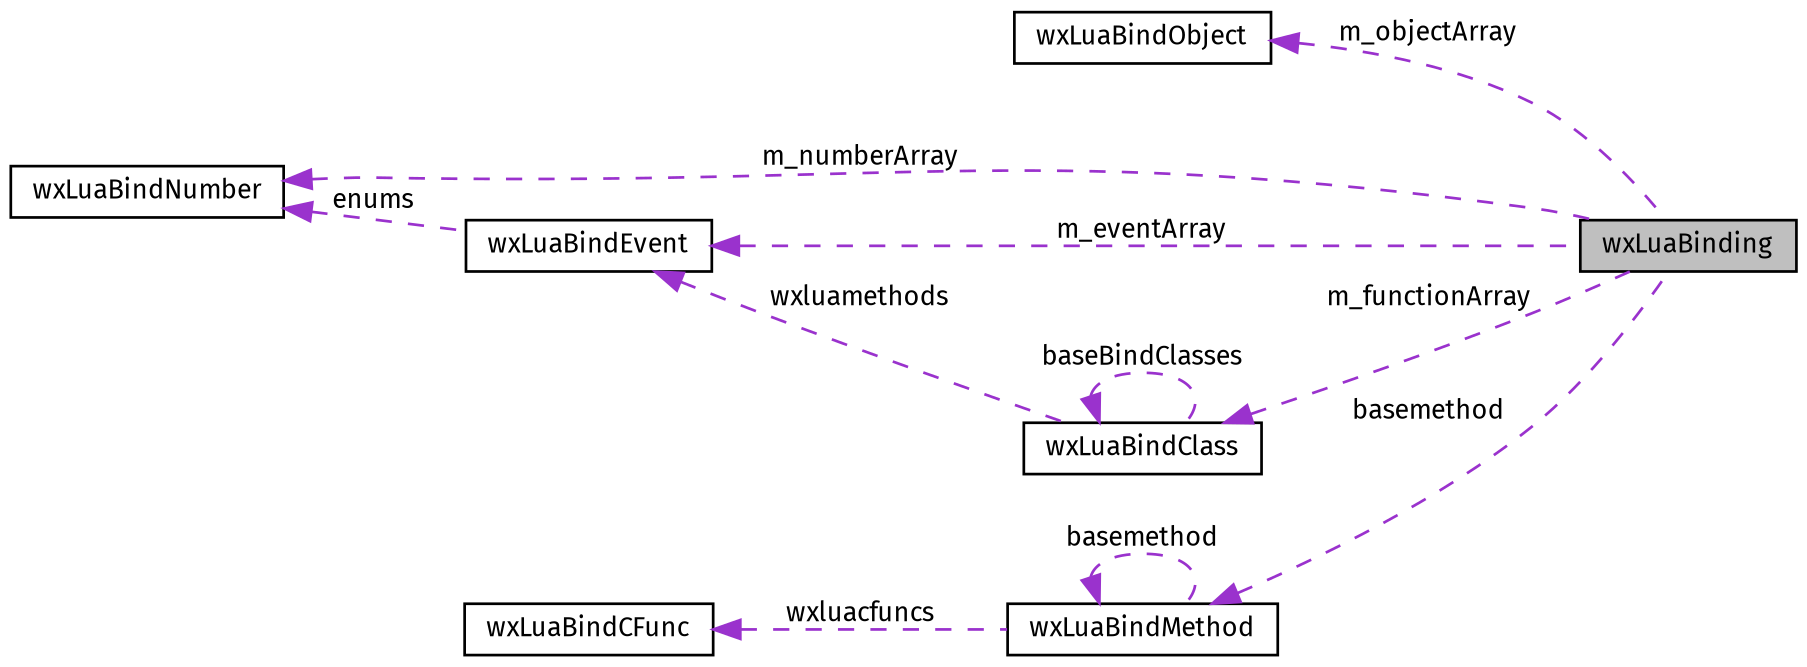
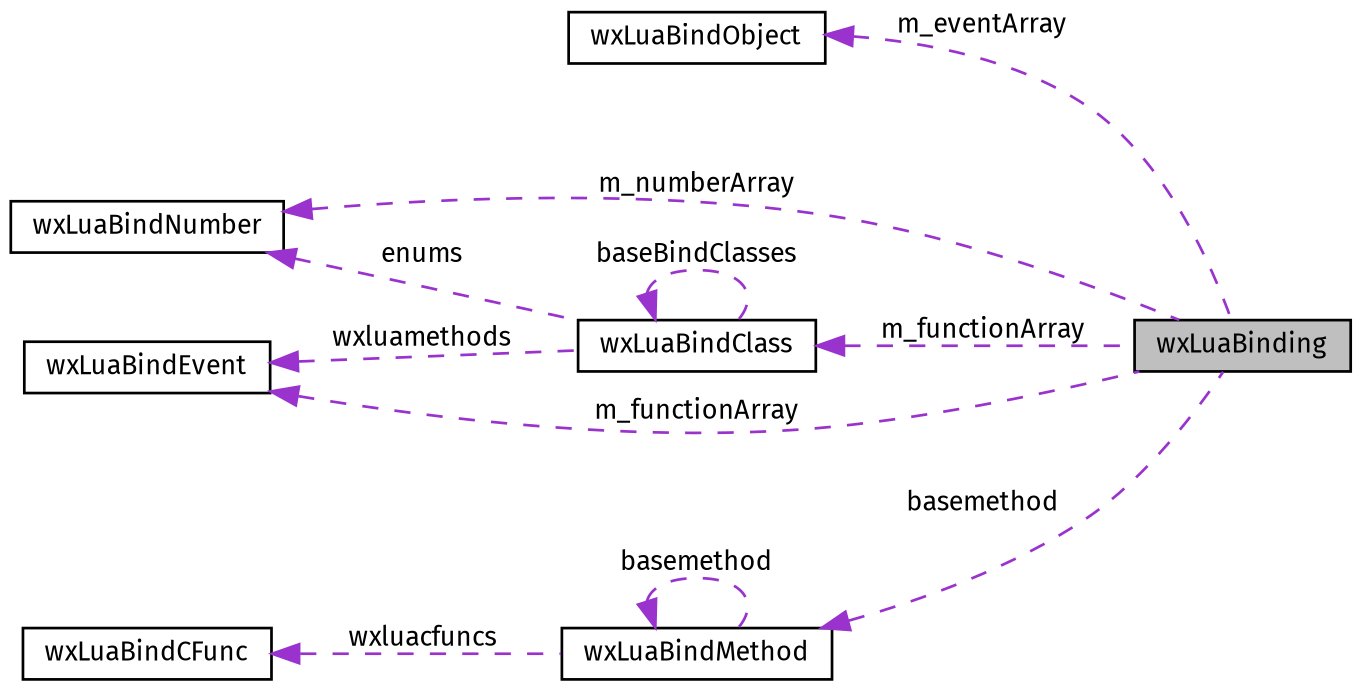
edge "wxLuaBinding" -> "wxLuaBindObject": label "m_objectArray" -> "m_eventArray"
edge "wxLuaBindEvent" -> "wxLuaBindNumber": now "wxLuaBindClass" -> "wxLuaBindNumber"
edge "wxLuaBinding" -> "wxLuaBindEvent": label "m_eventArray" -> "m_functionArray"
